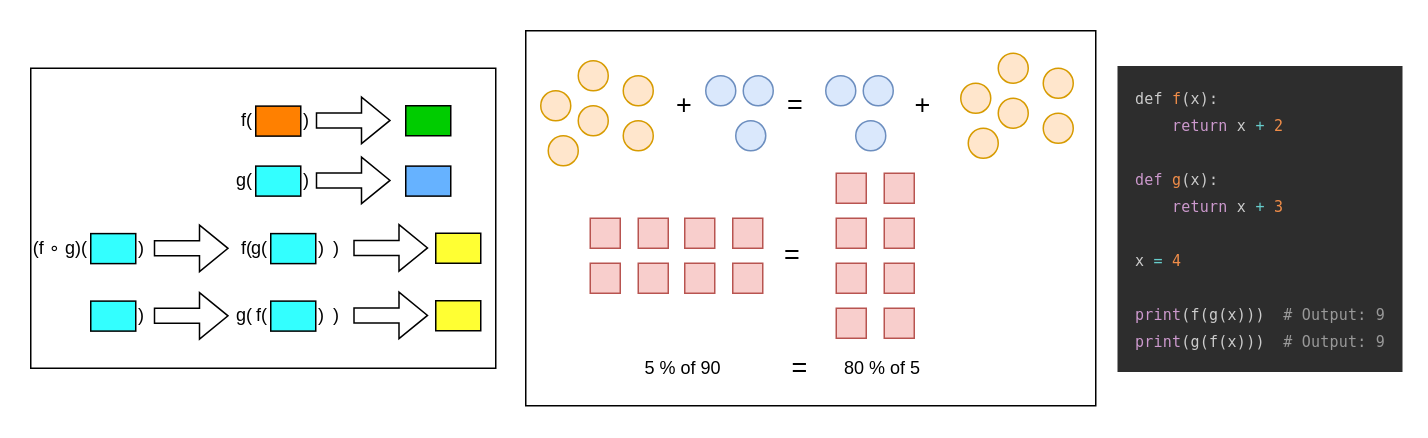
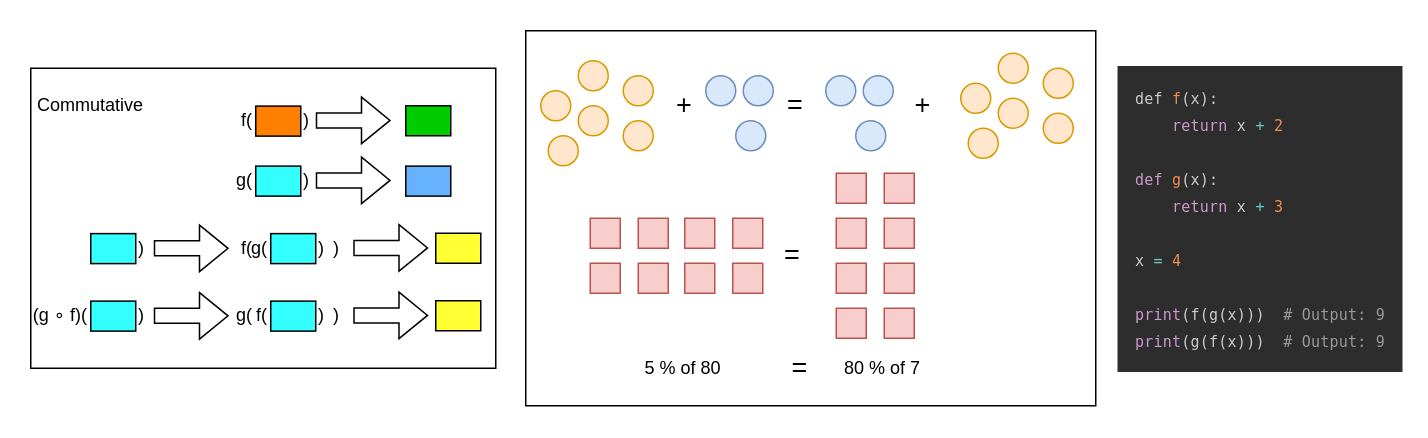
node "Commutative": added
node "(f ∘ g)(": removed
node "(g ∘ f)(": added
node "5 % of 90": label "5 % of 90" -> "5 % of 80"
node "80 % of 5": label "80 % of 5" -> "80 % of 7"
